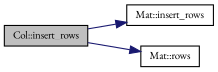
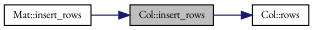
edge "Col::insert_rows" -> "Mat::insert_rows": reversed
node "Mat::rows": label "Mat::rows" -> "Col::rows"
